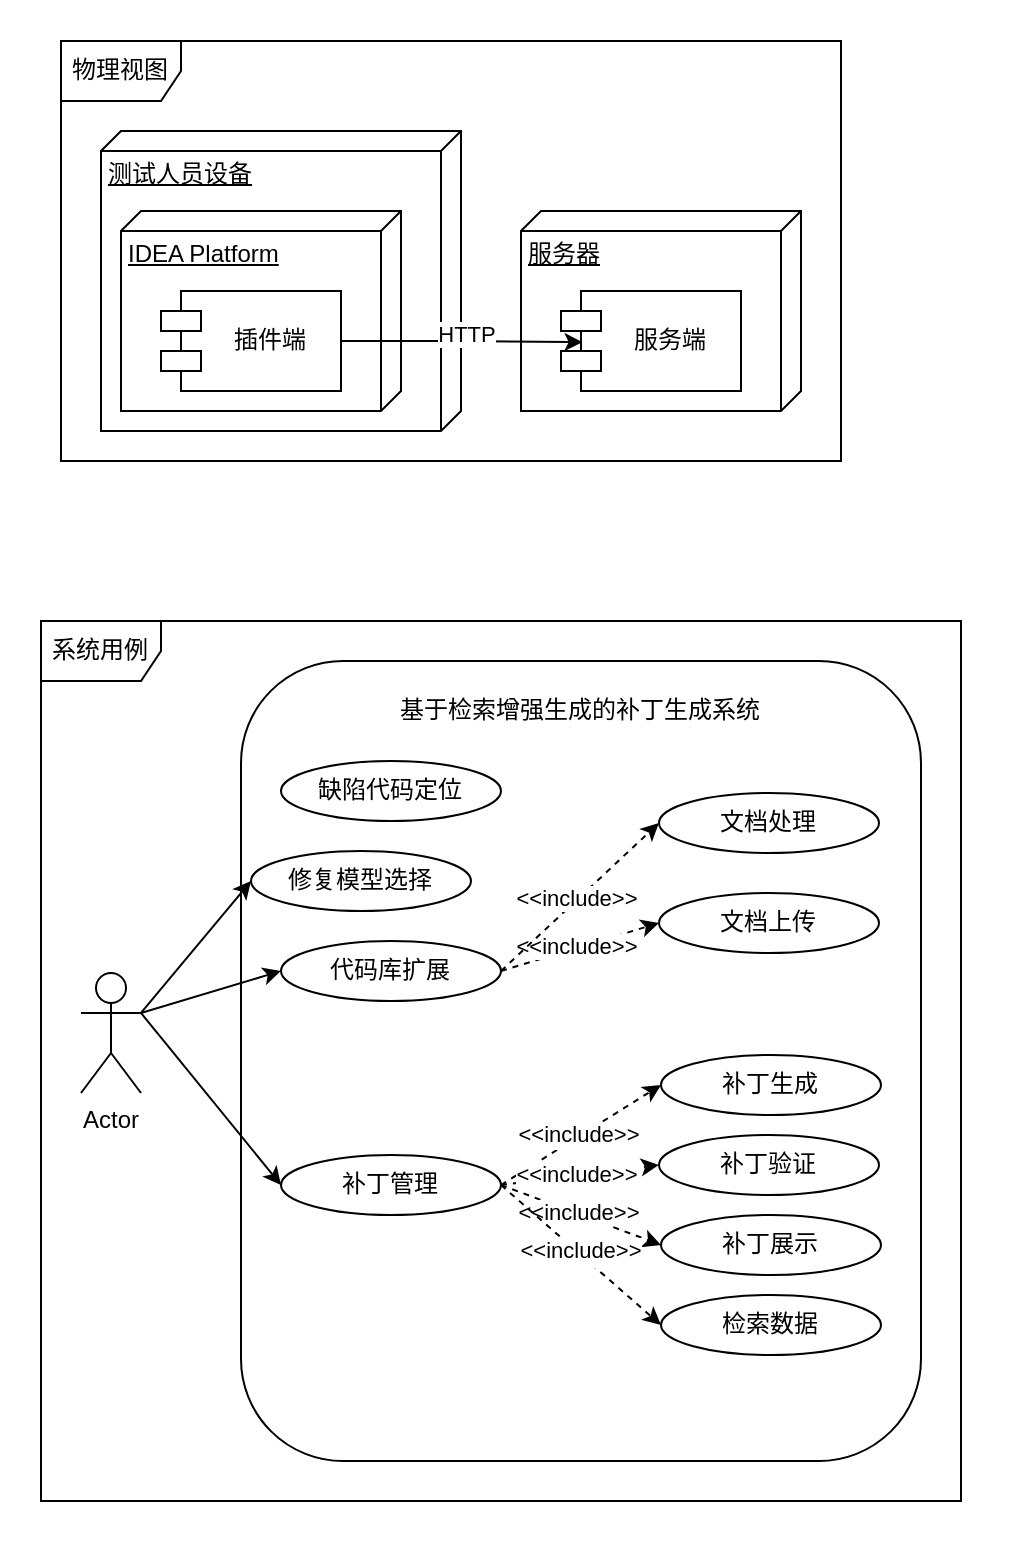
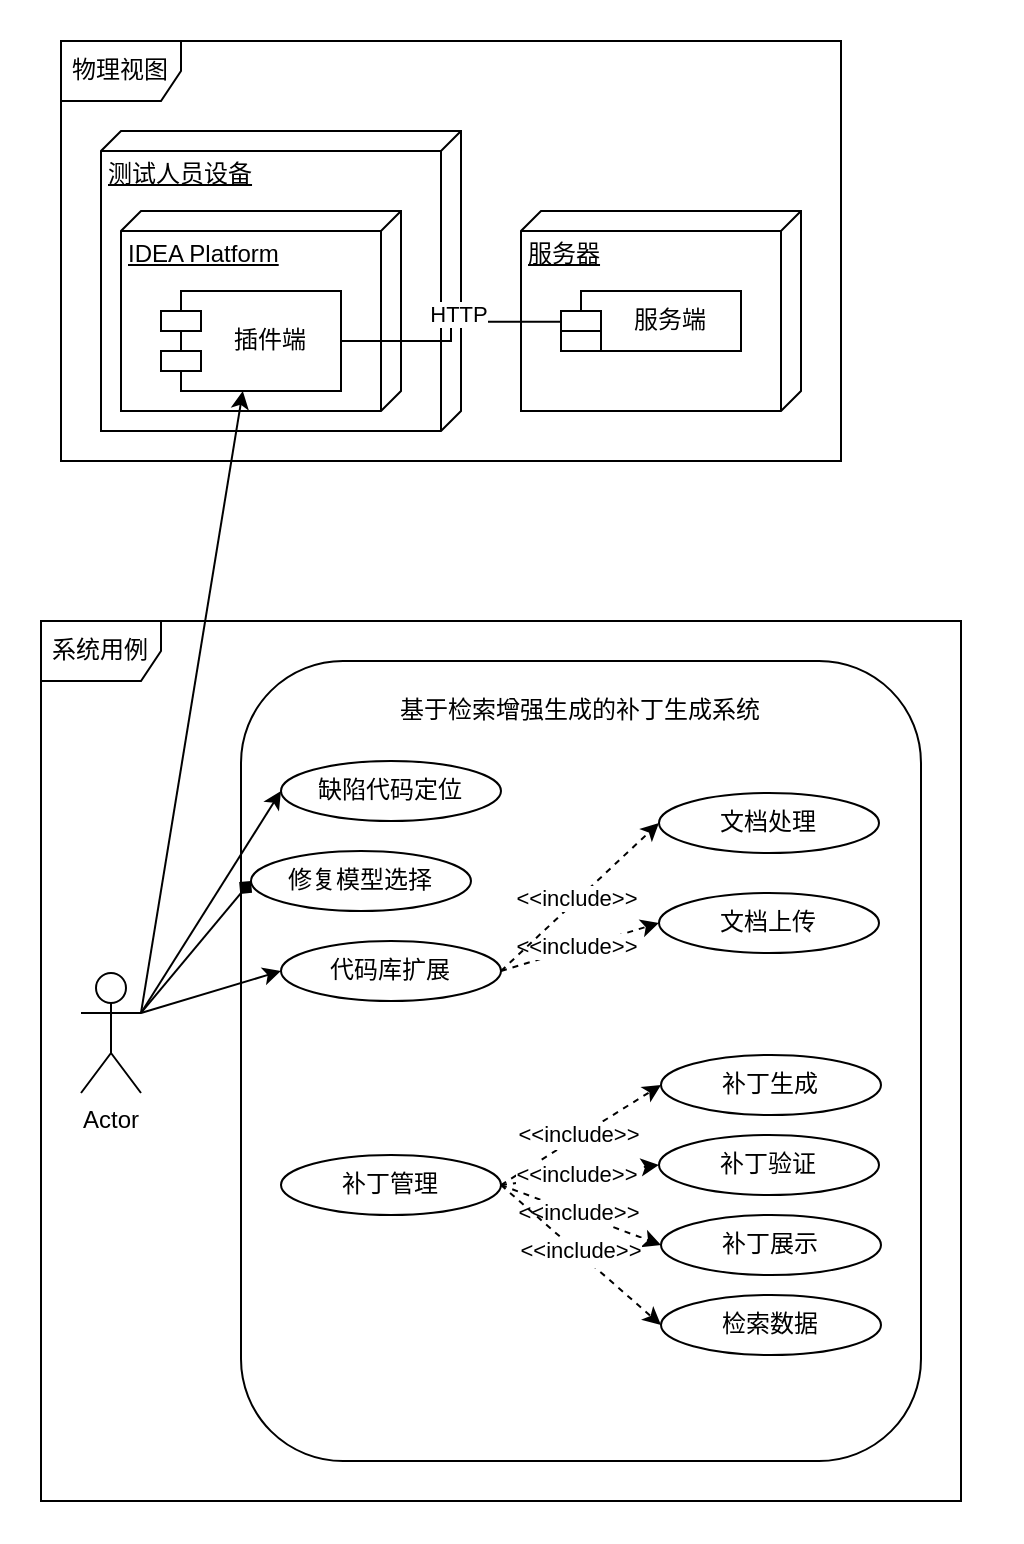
node "服务端": size 180x100 -> 180x60
edge "Actor" -> "修复模型选择": arrowhead classic -> diamond
edge "Actor" -> "缺陷代码定位": added
edge "Actor" -> "补丁管理": now "Actor" -> "插件端"
